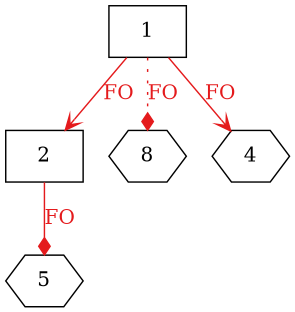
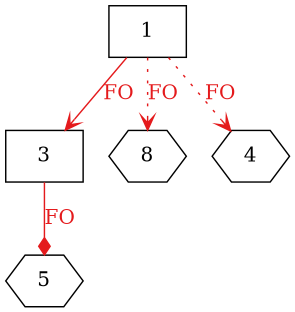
edge "1" -> "8": arrowhead diamond -> vee
edge "1" -> "4": style solid -> dotted
node "2": label "2" -> "3"
